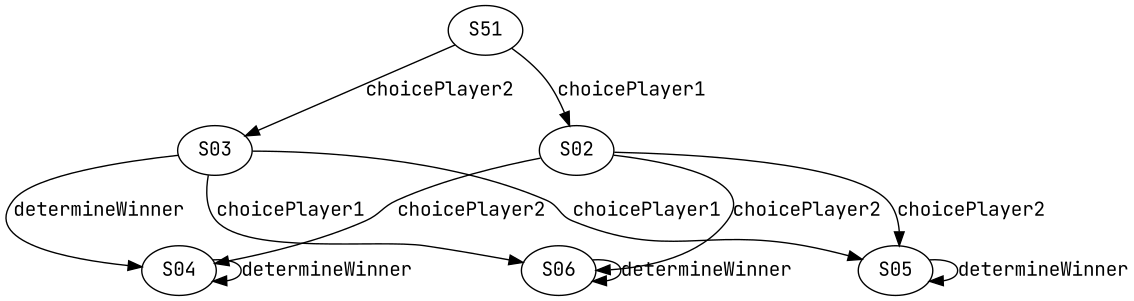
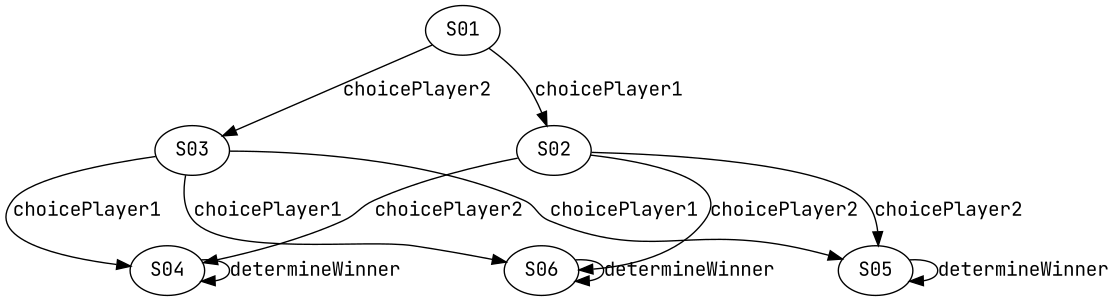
node "S51": label "S51" -> "S01"
edge "S03" -> "S04": label "determineWinner" -> "choicePlayer1"
